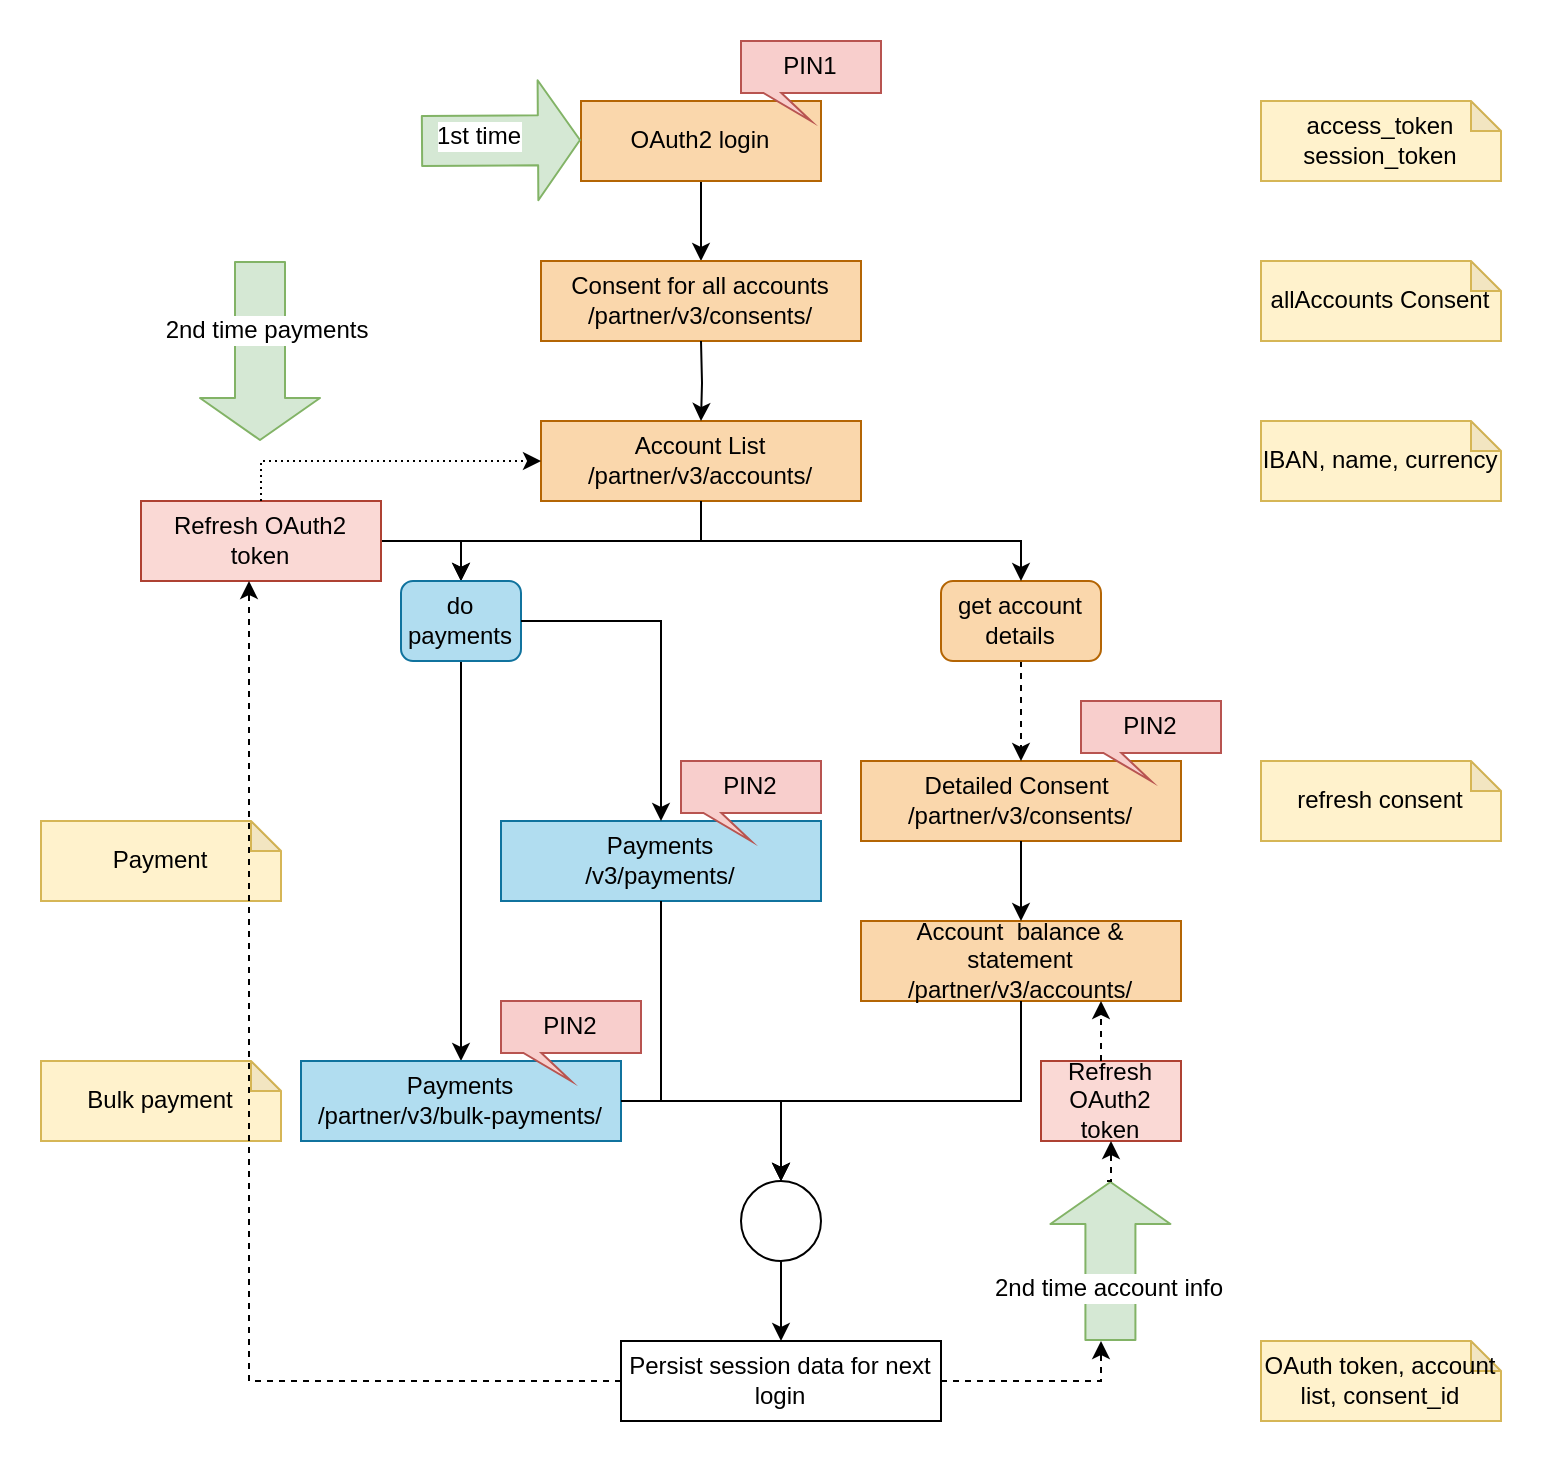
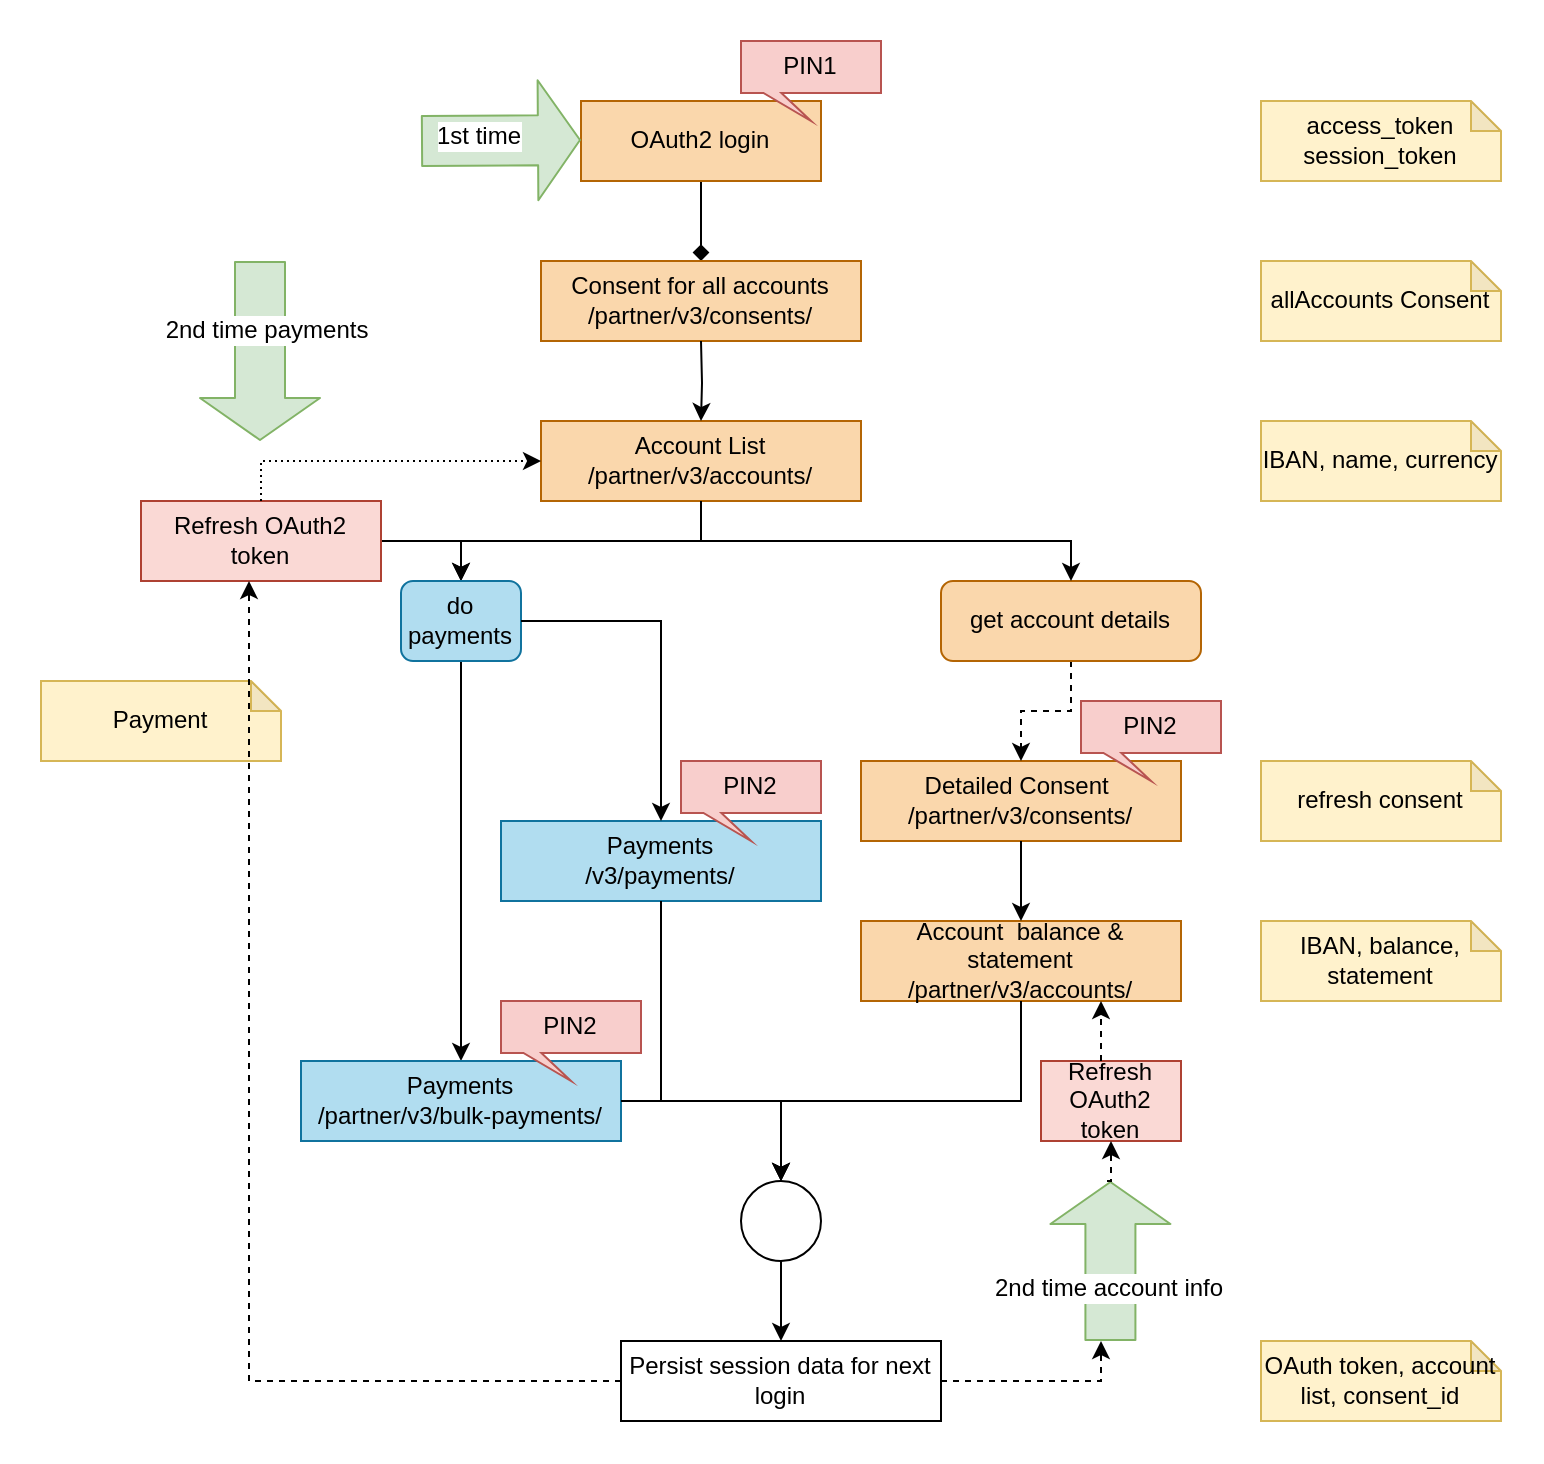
edge "OAuth2 login" -> "Consent for all accounts /partner/v3/consents/": arrowhead classic -> diamond
node "get account details": size 160x80 -> 260x80
node "Payment": moved (161, 861) -> (161, 721)
node "IBAN, balance, statement": added
node "Bulk payment": removed
